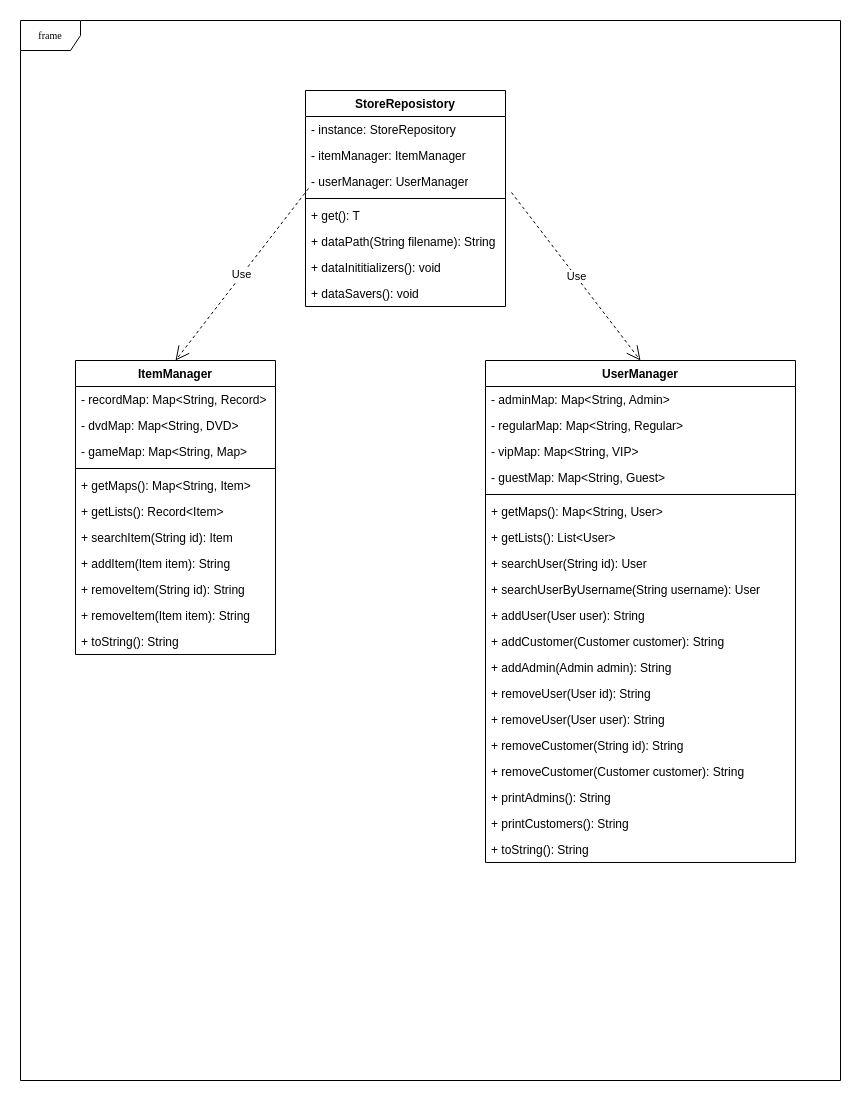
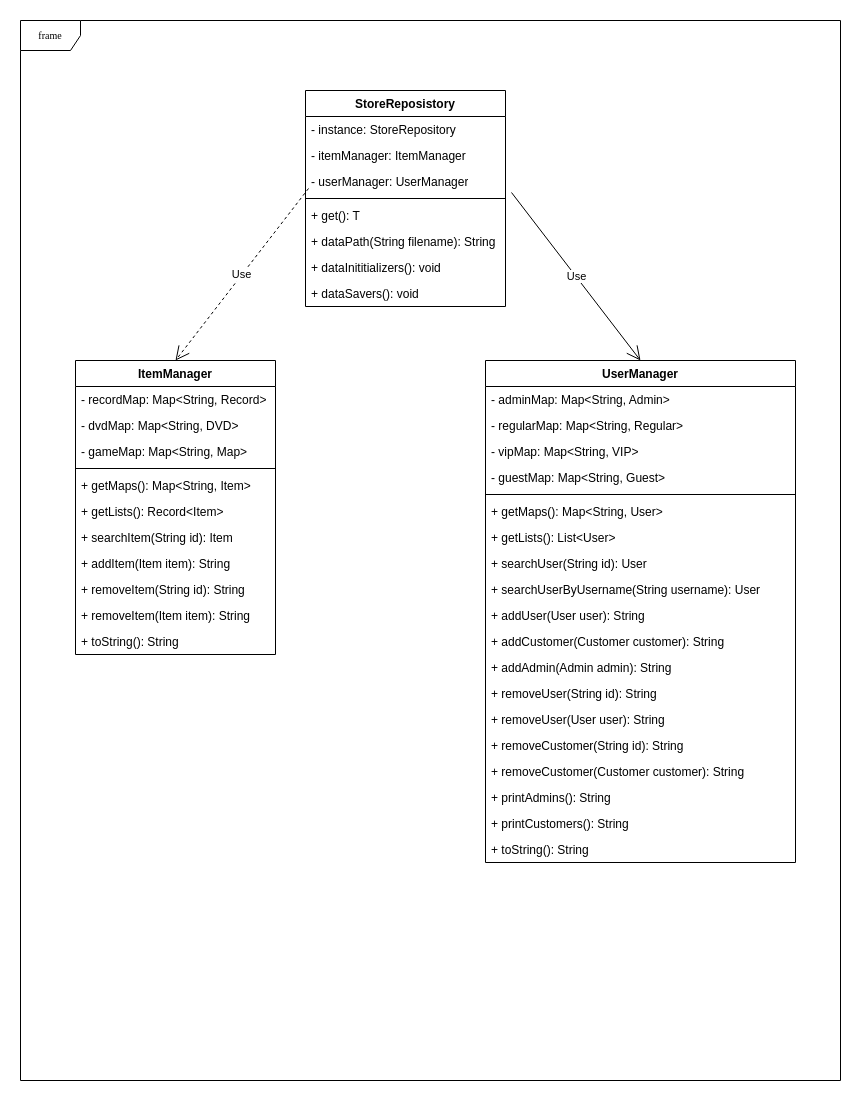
edge "- userManager: UserManager" -> "UserManager": style dashed -> solid
node "+ removeUser(User id): String": label "+ removeUser(User id): String" -> "+ removeUser(String id): String"
